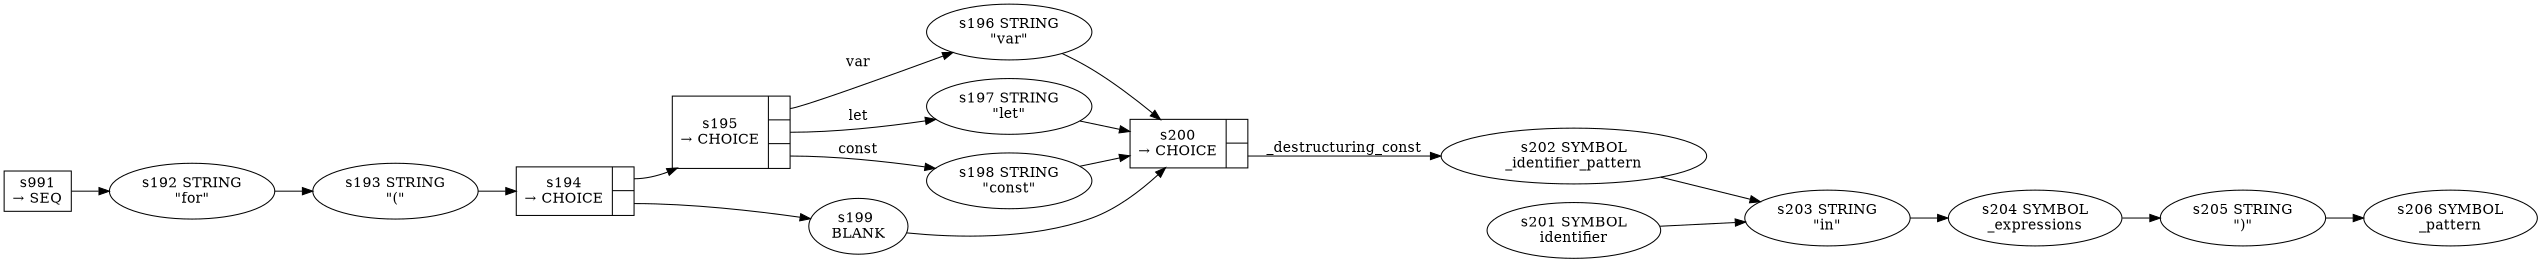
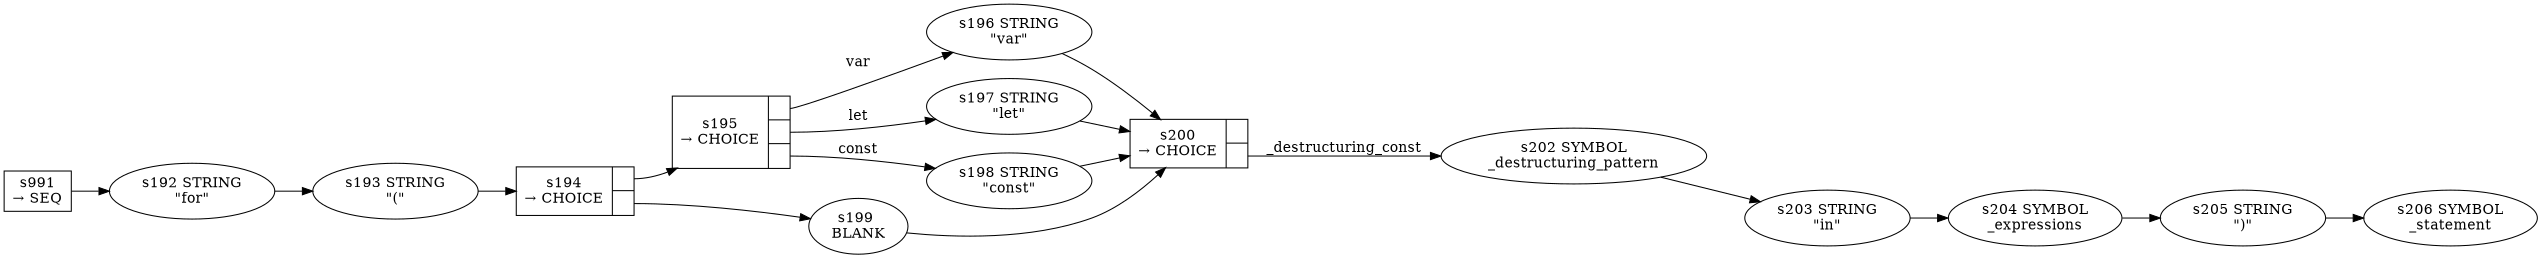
node "s202 SYMBOL _identifier_pattern": label "s202 SYMBOL _identifier_pattern" -> "s202 SYMBOL _destructuring_pattern"
node "s206 SYMBOL _pattern": label "s206 SYMBOL _pattern" -> "s206 SYMBOL _statement"
node "s201 SYMBOL identifier": removed
